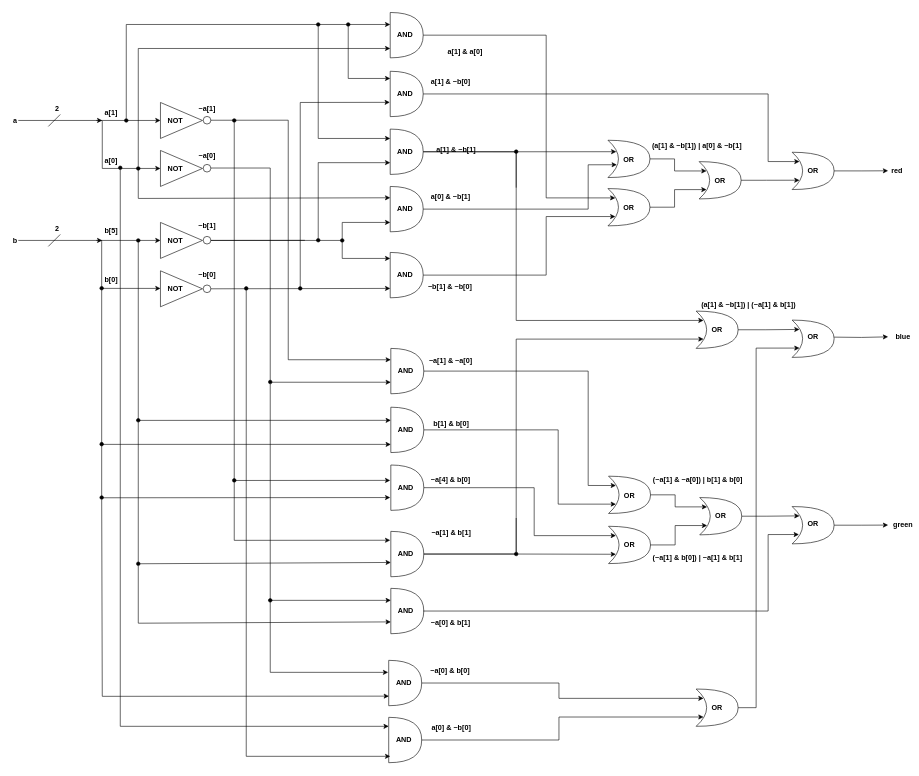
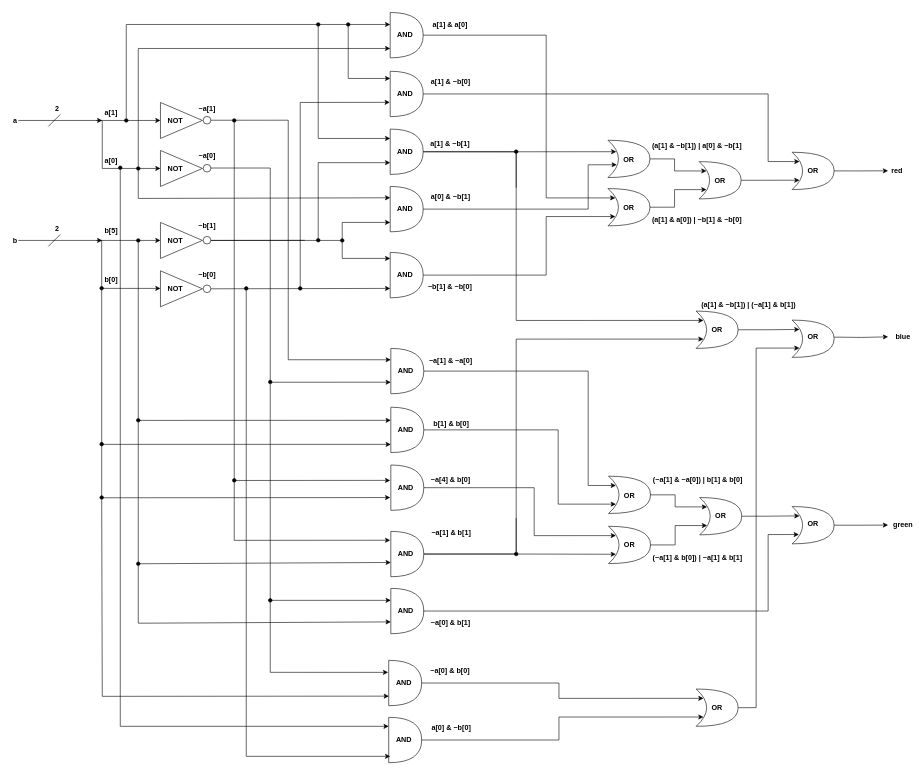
node "a[1] & a[0]": moved (465, 51) -> (450, 24)
node "a[1] & ~b[1]": moved (456, 149) -> (450, 143)
node "(a[1] & a[0]) | ~b[1] & ~b[0]": added
